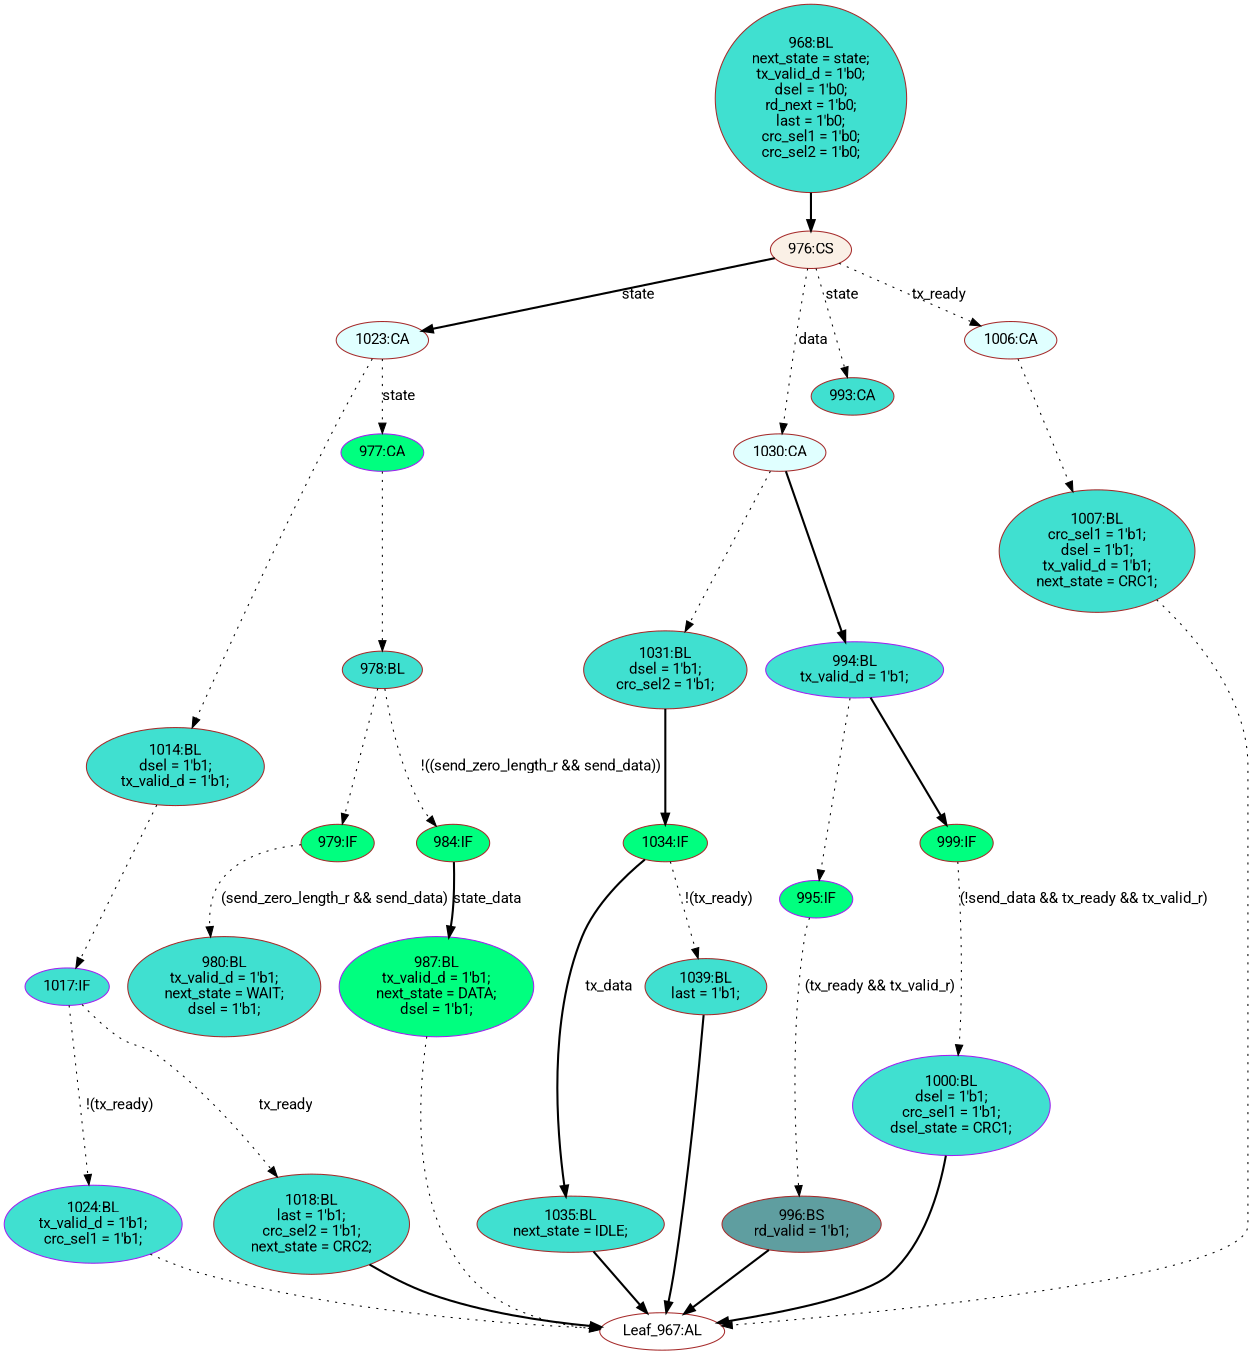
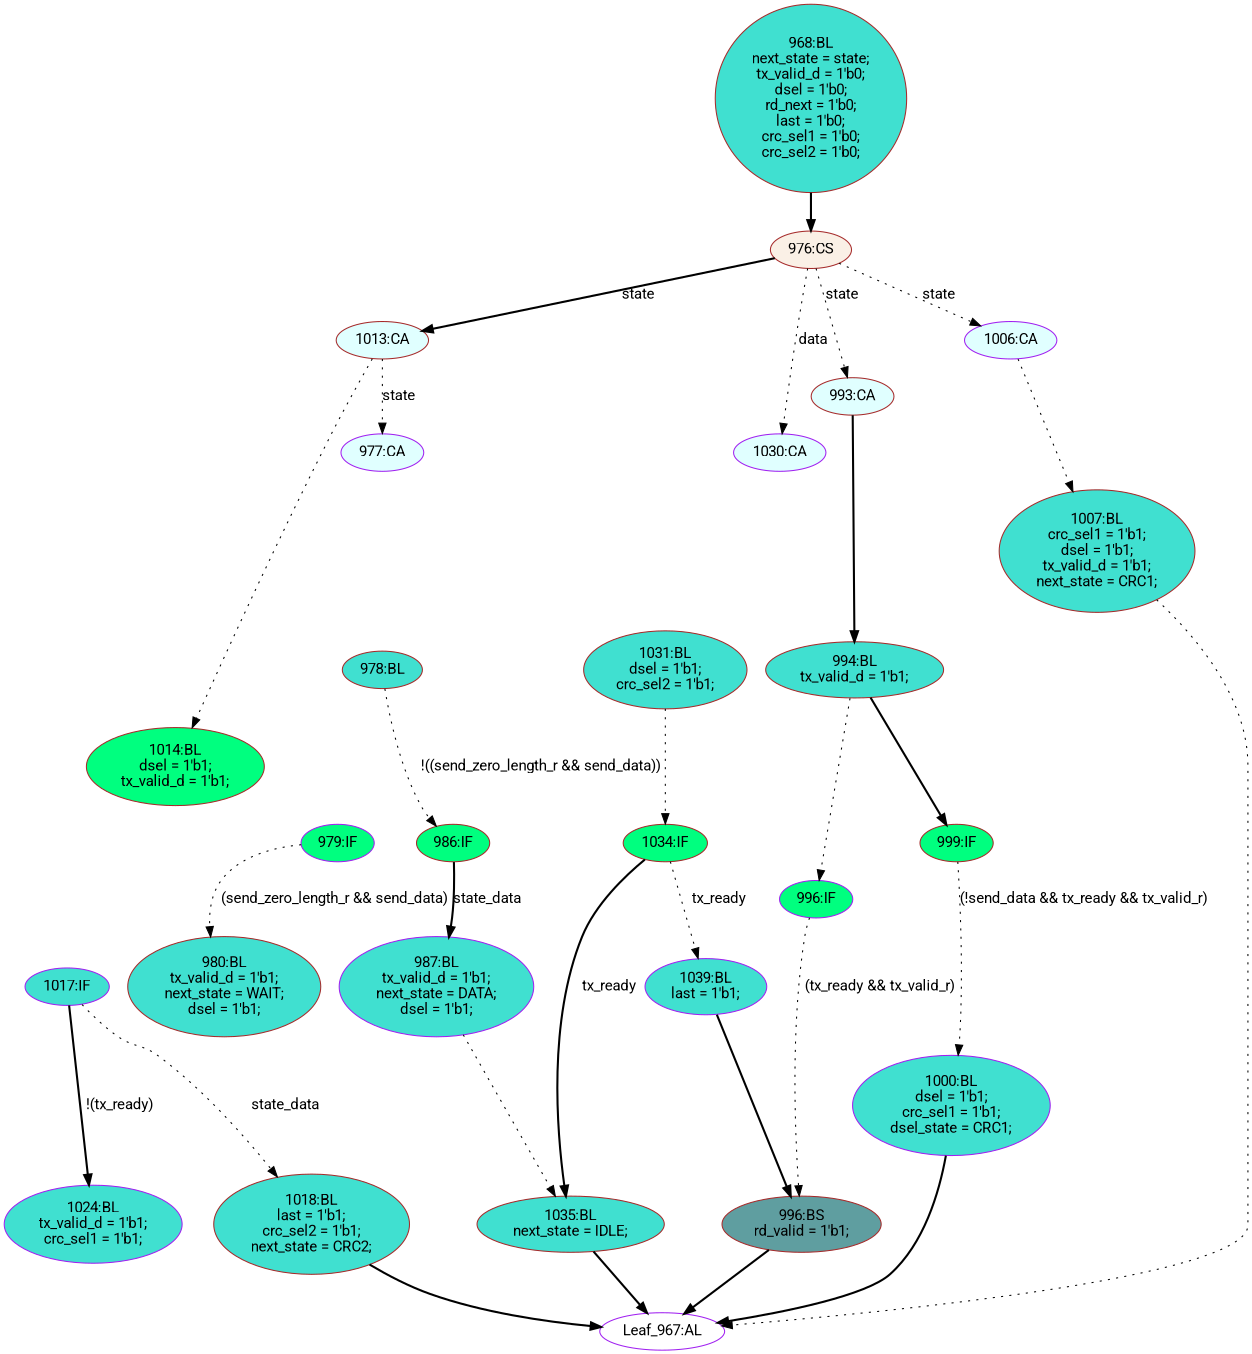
edge "976:CS" -> "1006:CA": label "tx_ready" -> "state"
node "1023:CA": label "1023:CA" -> "1013:CA"
node "1006:CA": color brown -> purple
node "993:CA": fillcolor turquoise -> lightcyan
node "977:CA": fillcolor springgreen -> lightcyan
node "1030:CA": color brown -> purple
edge "1030:CA" -> "1031:BL dsel = 1'b1; crc_sel2 = 1'b1;": removed
edge "1030:CA" -> "994:BL tx_valid_d = 1'b1;": now "993:CA" -> "994:BL tx_valid_d = 1'b1;"
edge "977:CA" -> "978:BL": removed
node "994:BL tx_valid_d = 1'b1;": color purple -> brown
edge "978:BL" -> "979:IF": removed
edge "1031:BL dsel = 1'b1; crc_sel2 = 1'b1;" -> "1034:IF": style bold -> dotted
node "1014:BL dsel = 1'b1; tx_valid_d = 1'b1;": fillcolor turquoise -> springgreen
node "979:IF": color brown -> purple
node "984:IF": label "984:IF" -> "986:IF"
edge "1014:BL dsel = 1'b1; tx_valid_d = 1'b1;" -> "1017:IF": removed
edge "1034:IF" -> "1039:BL last = 1'b1;": label "!(tx_ready)" -> "tx_ready"
node "995:IF": label "995:IF" -> "996:IF"
node "987:BL tx_valid_d = 1'b1; next_state = DATA; dsel = 1'b1;": fillcolor springgreen -> turquoise
edge "1034:IF" -> "1035:BL next_state = IDLE;": label "tx_data" -> "tx_ready"
node "1039:BL last = 1'b1;": color brown -> purple
edge "1017:IF" -> "1024:BL tx_valid_d = 1'b1; crc_sel1 = 1'b1;": style dotted -> bold
edge "1017:IF" -> "1018:BL last = 1'b1; crc_sel2 = 1'b1; next_state = CRC2;": label "tx_ready" -> "state_data"
edge "1039:BL last = 1'b1;" -> "Leaf_967:AL": now "1039:BL last = 1'b1;" -> "996:BS rd_valid = 1'b1;"
edge "987:BL tx_valid_d = 1'b1; next_state = DATA; dsel = 1'b1;" -> "Leaf_967:AL": now "987:BL tx_valid_d = 1'b1; next_state = DATA; dsel = 1'b1;" -> "1035:BL next_state = IDLE;"
edge "1024:BL tx_valid_d = 1'b1; crc_sel1 = 1'b1;" -> "Leaf_967:AL": removed
node "Leaf_967:AL": color brown -> purple
